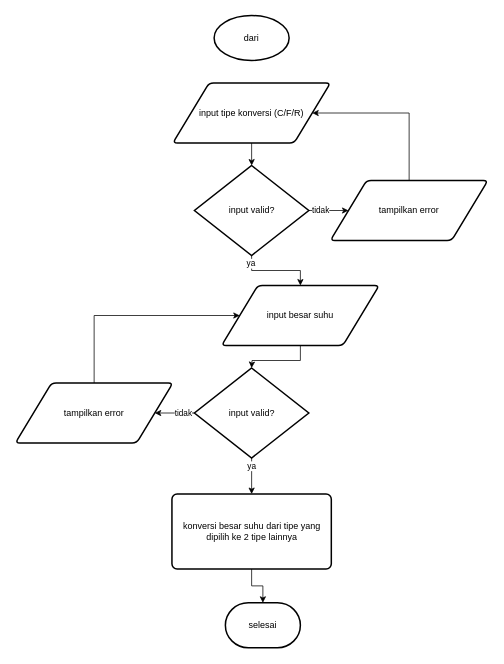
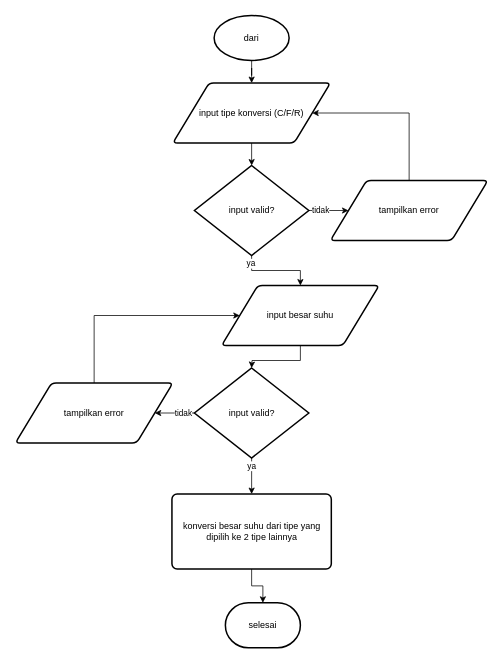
edge "dari" -> "input tipe konversi (C/F/R)": added
